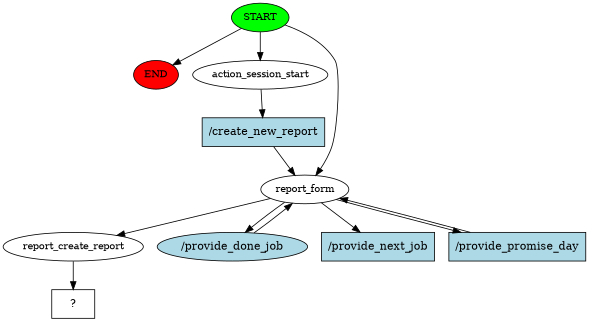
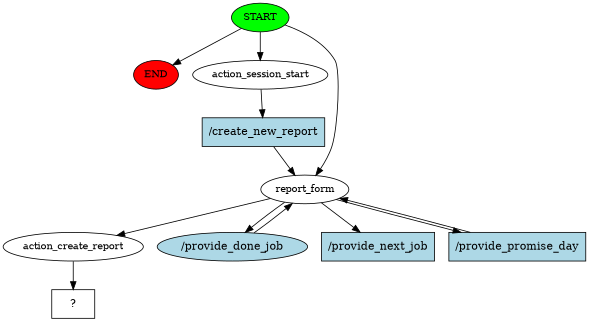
node "report_create_report": label "report_create_report" -> "action_create_report"
